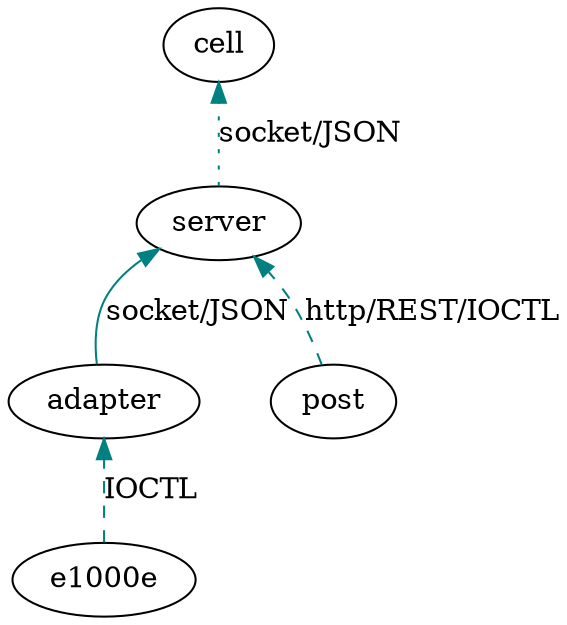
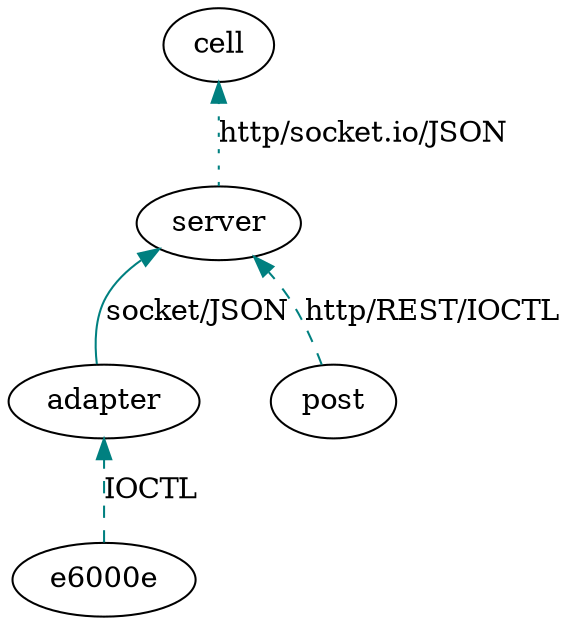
edge "server" -> "cell": label "socket/JSON" -> "http/socket.io/JSON"
node "e1000e": label "e1000e" -> "e6000e"
